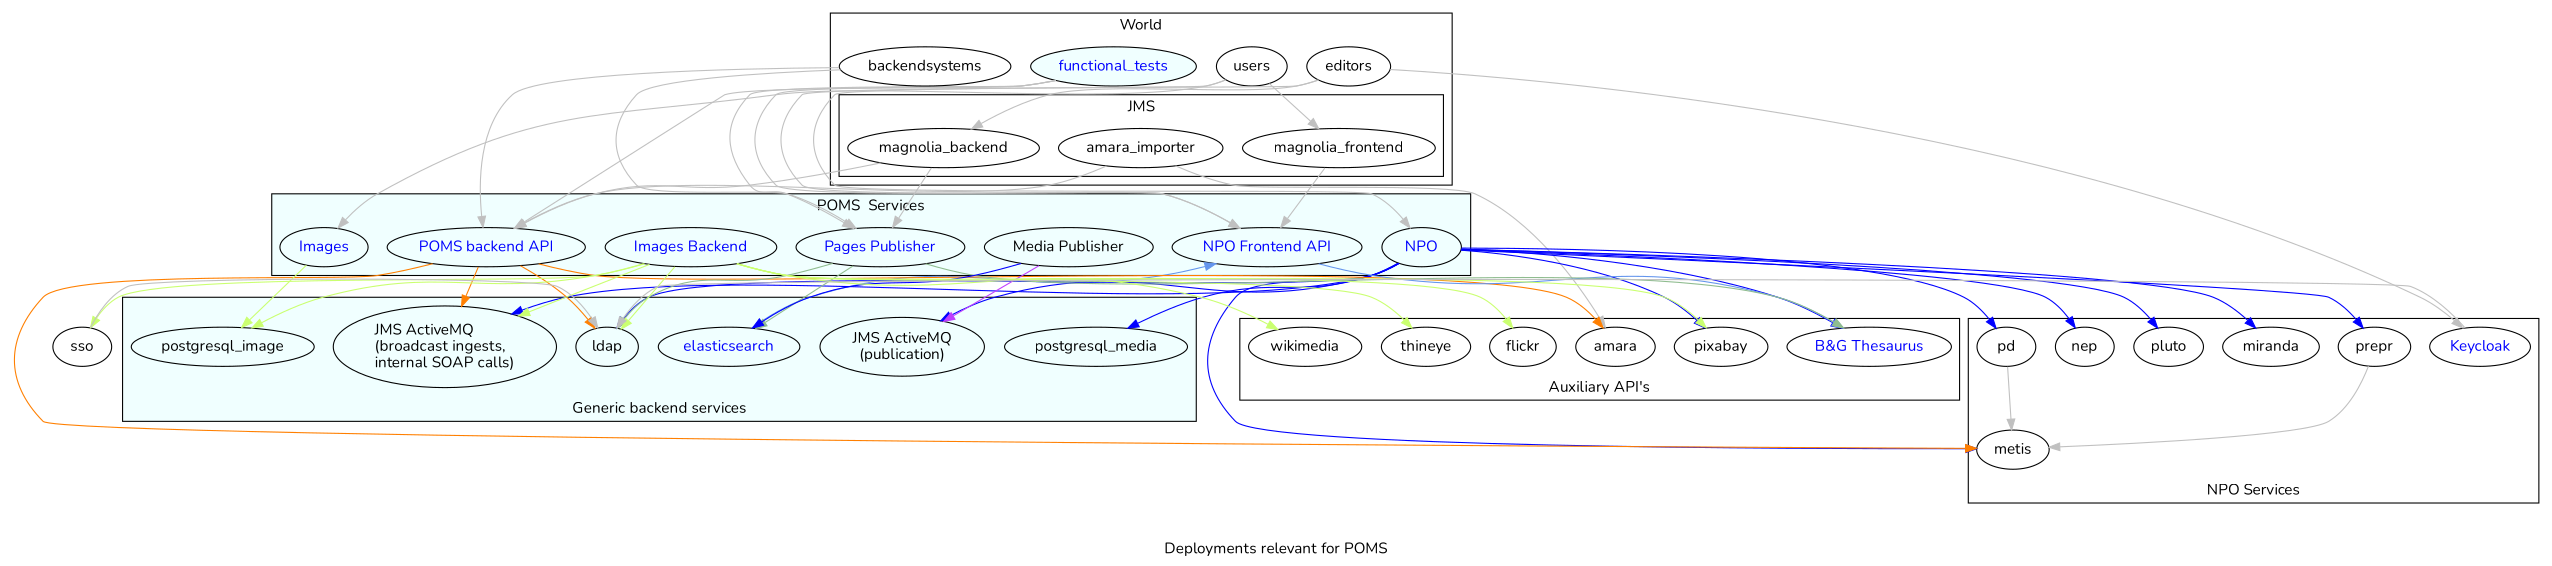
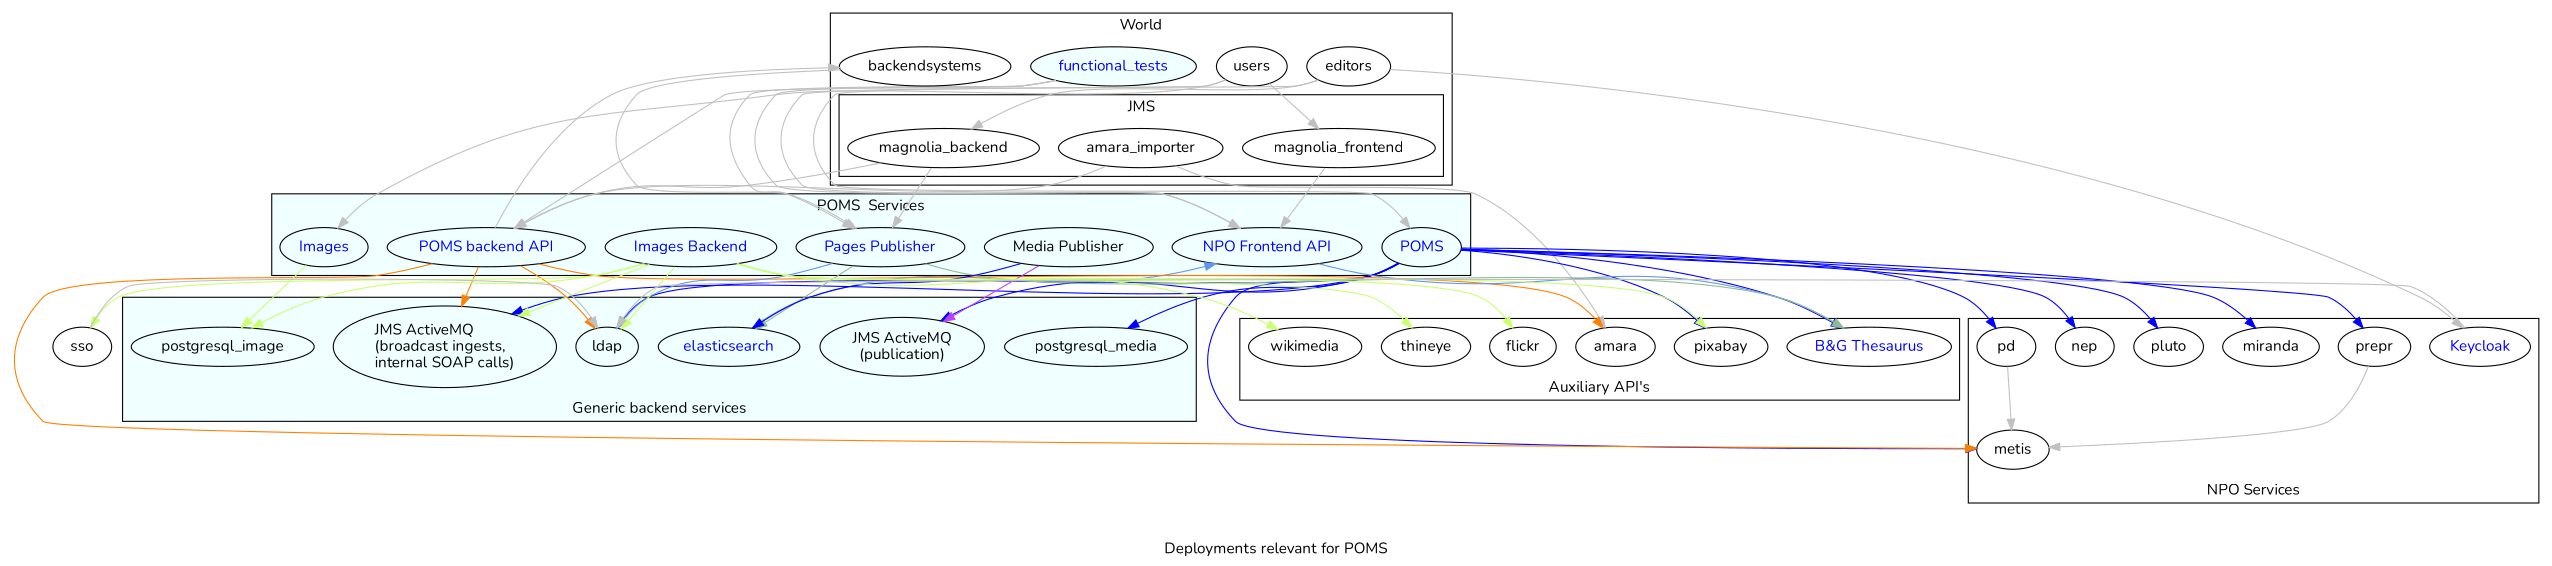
edge "backendsystems" -> "POMS backend API": reversed
node "NPO": label "NPO" -> "POMS"
edge "Pages Publisher" -> "ldap": color darkseagreen -> cornflowerblue
